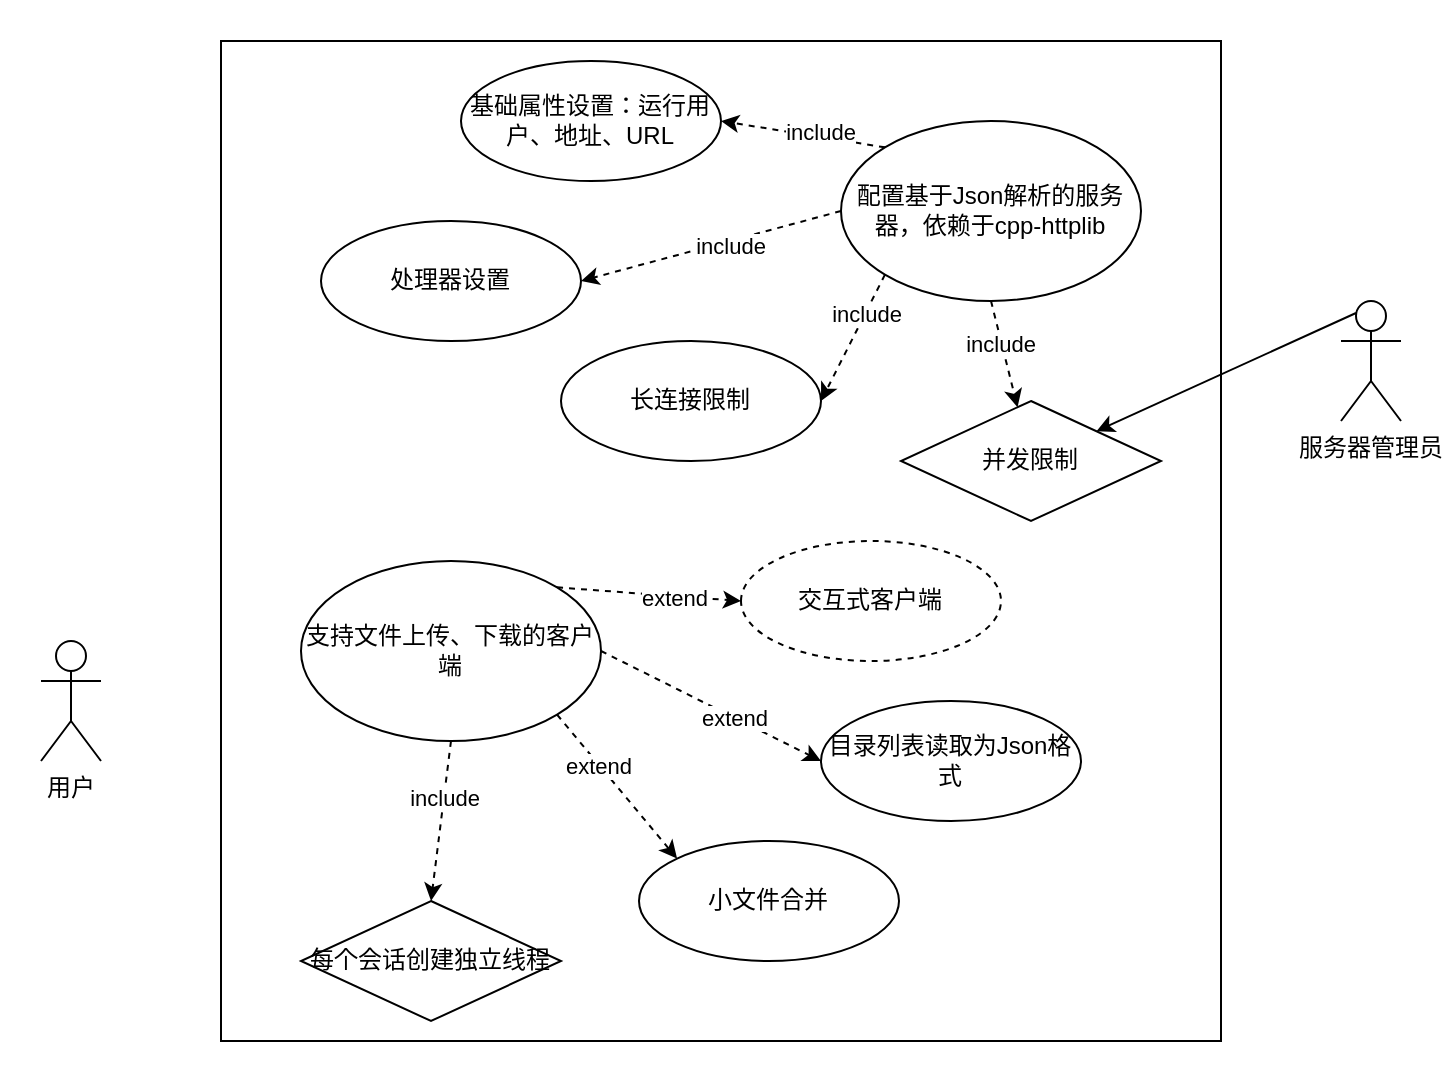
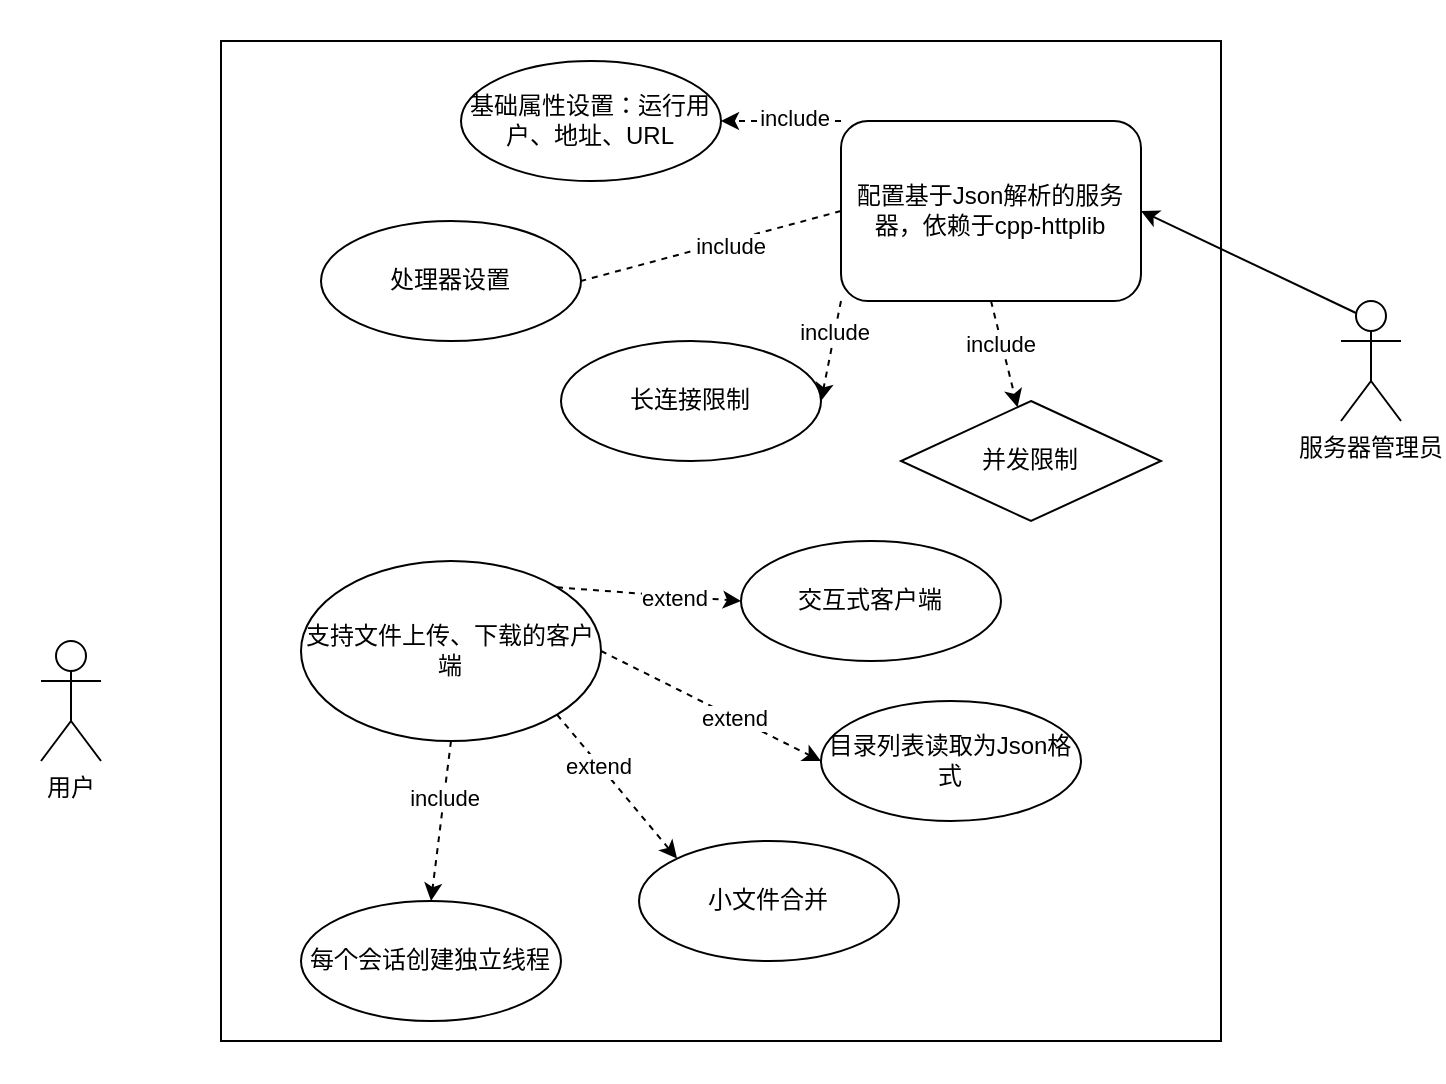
node "配置基于Json解析的服务器，依赖于cpp-httplib": shape ellipse -> rounded rectangle
edge "配置基于Json解析的服务器，依赖于cpp-httplib" -> "处理器设置": arrowhead classic -> none
edge "服务器管理员" -> "并发限制": now "服务器管理员" -> "配置基于Json解析的服务器，依赖于cpp-httplib"
node "交互式客户端": style dashed -> solid
node "每个会话创建独立线程": shape diamond -> ellipse
